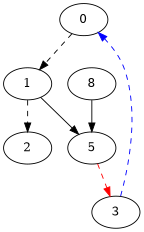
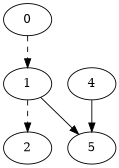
node "8": label "8" -> "4"
node "3": removed
